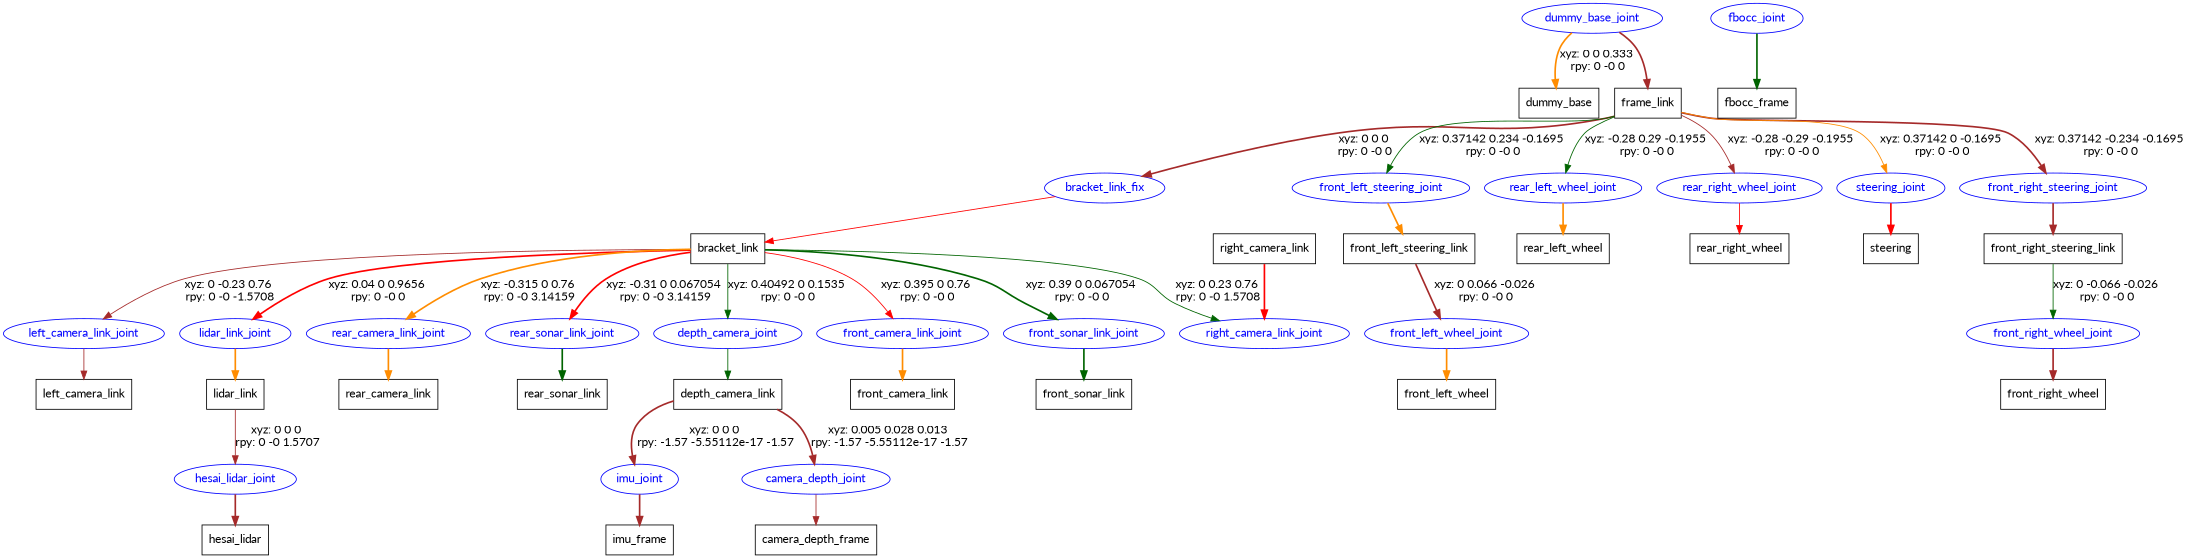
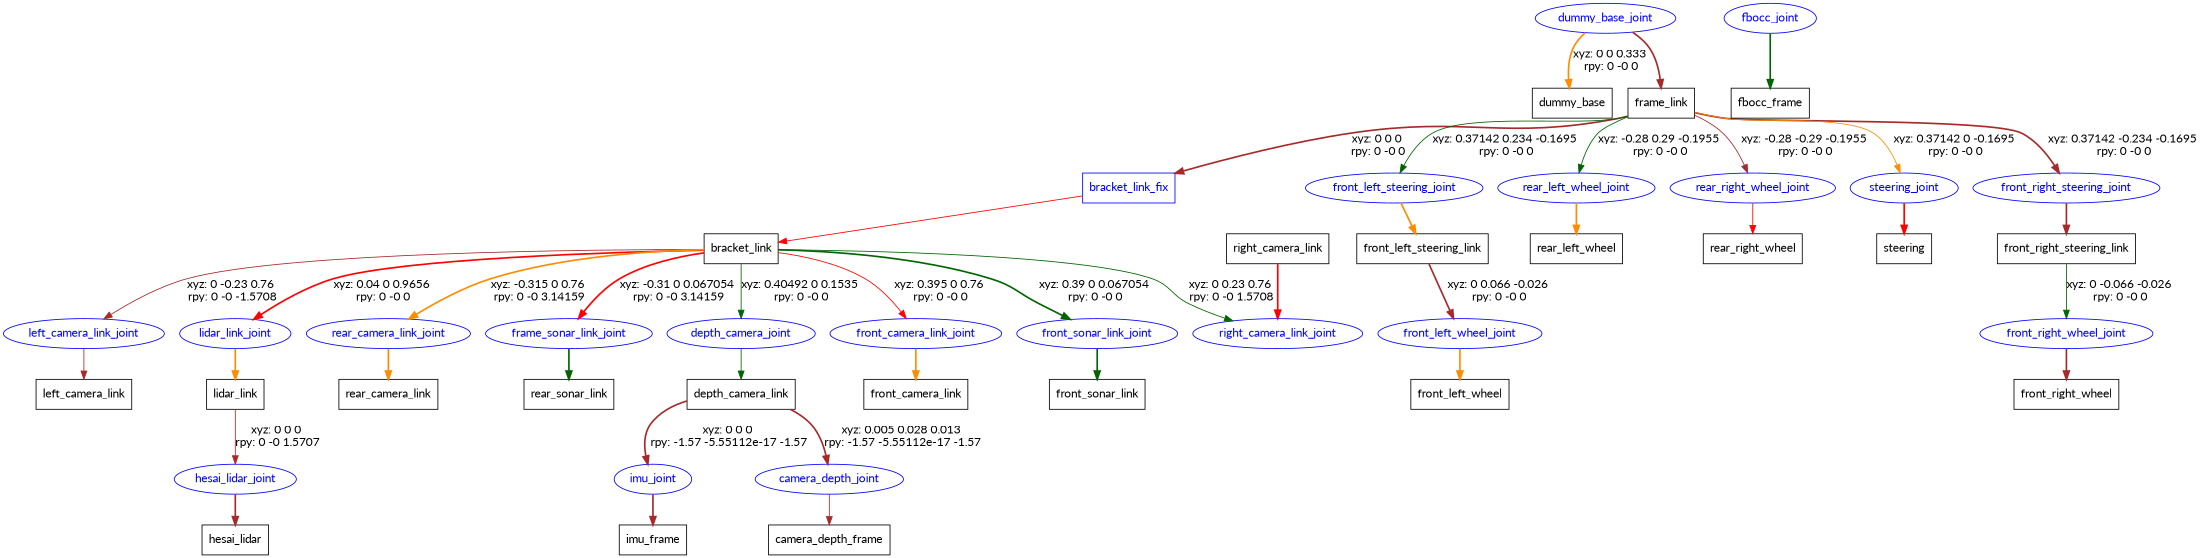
node "bracket_link_fix": shape ellipse -> box
node "rear_sonar_link_joint": label "rear_sonar_link_joint" -> "frame_sonar_link_joint"
